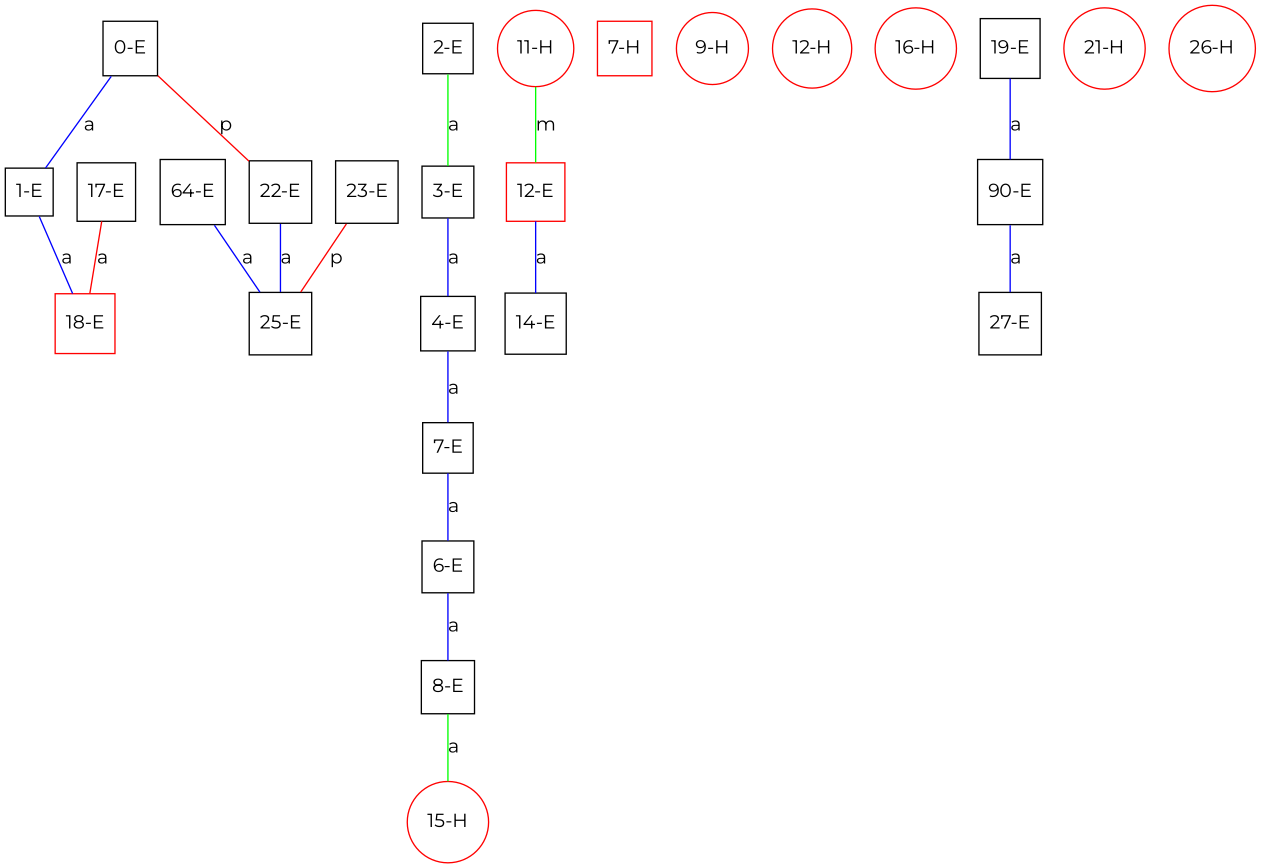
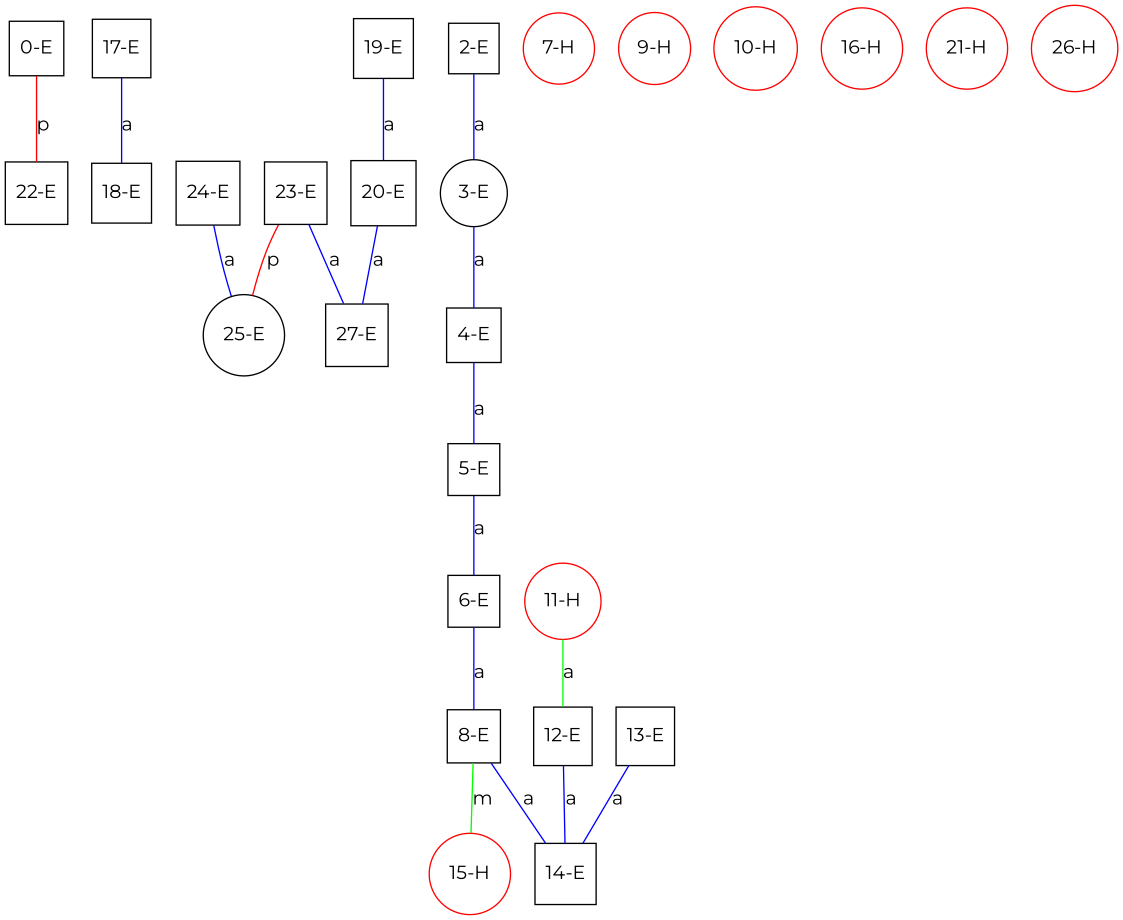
node "7-H": shape square -> circle
node "12-H": label "12-H" -> "10-H"
edge "2-E" -- "3-E": color green -> blue
edge "11-H" -- "12-E": label "m" -> "a"
node "1-E": removed
node "64-E": label "64-E" -> "24-E"
node "3-E": shape square -> circle
node "12-E": color red -> black
node "90-E": label "90-E" -> "20-E"
edge "17-E" -- "18-E": color red -> blue
edge "22-E" -- "25-E": removed, label "a"
edge "23-E" -- "27-E": added, label "a"
node "18-E": color red -> black
node "25-E": shape square -> circle
node "7-E": label "7-E" -> "5-E"
node "13-E": added
edge "8-E" -- "15-H": label "a" -> "m"
edge "8-E" -- "14-E": added, label "a"
